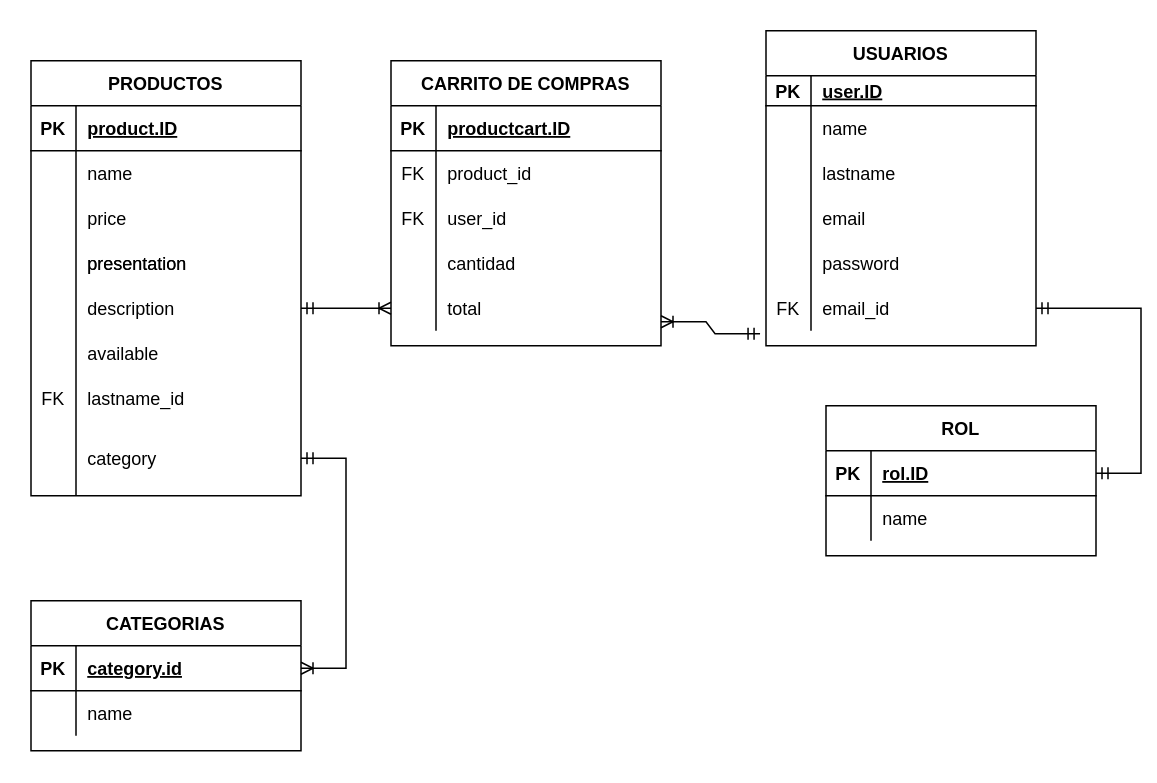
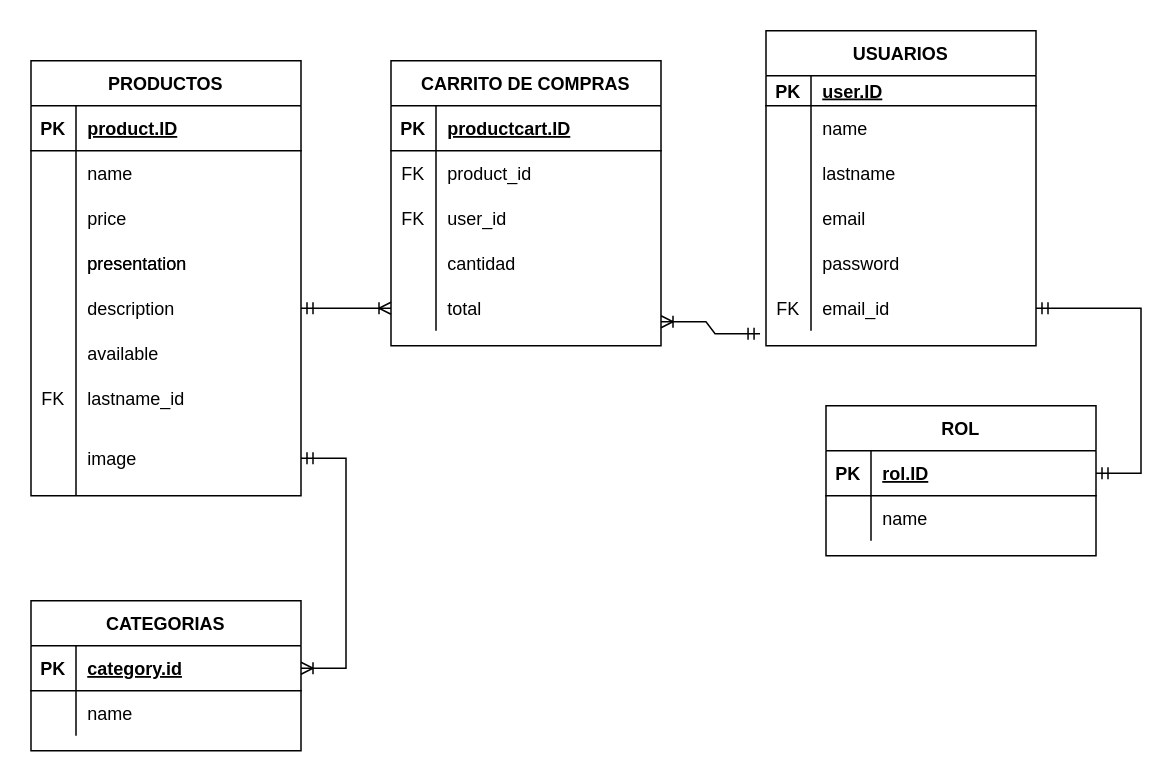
node "category": label "category" -> "image"
